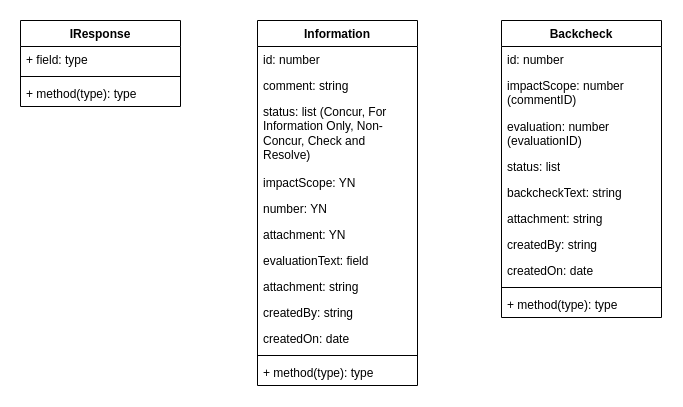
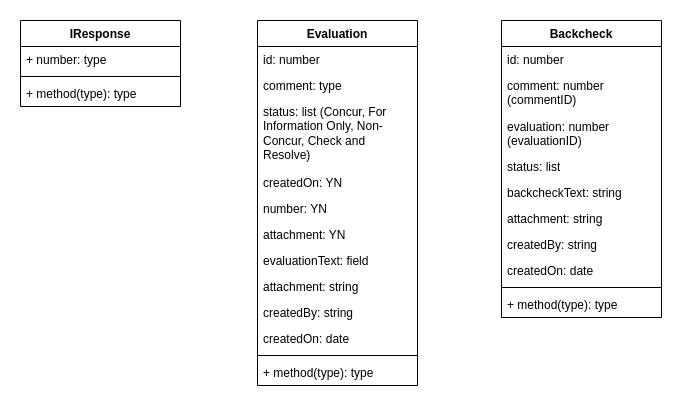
node "Information": label "Information" -> "Evaluation"
node "+ field: type": label "+ field: type" -> "+ number: type"
node "comment: string": label "comment: string" -> "comment: type"
node "impactScope: number (commentID)": label "impactScope: number (commentID)" -> "comment: number (commentID)"
node "impactScope: YN": label "impactScope: YN" -> "createdOn: YN"
